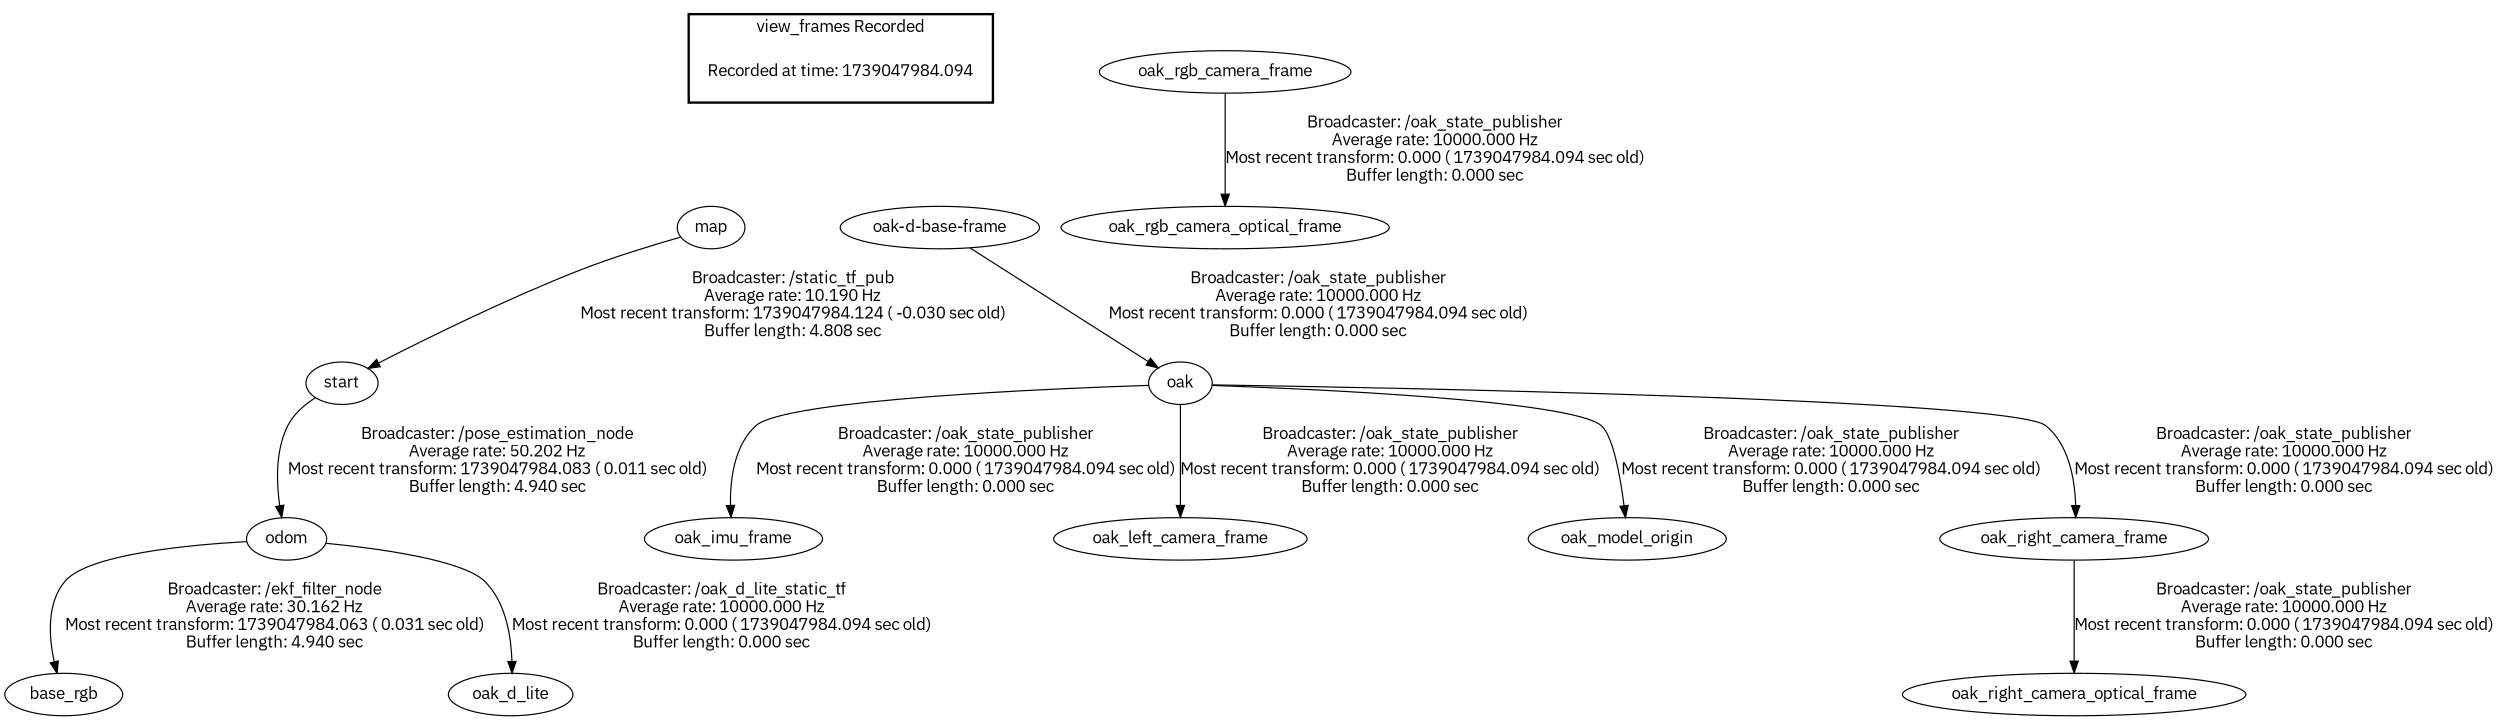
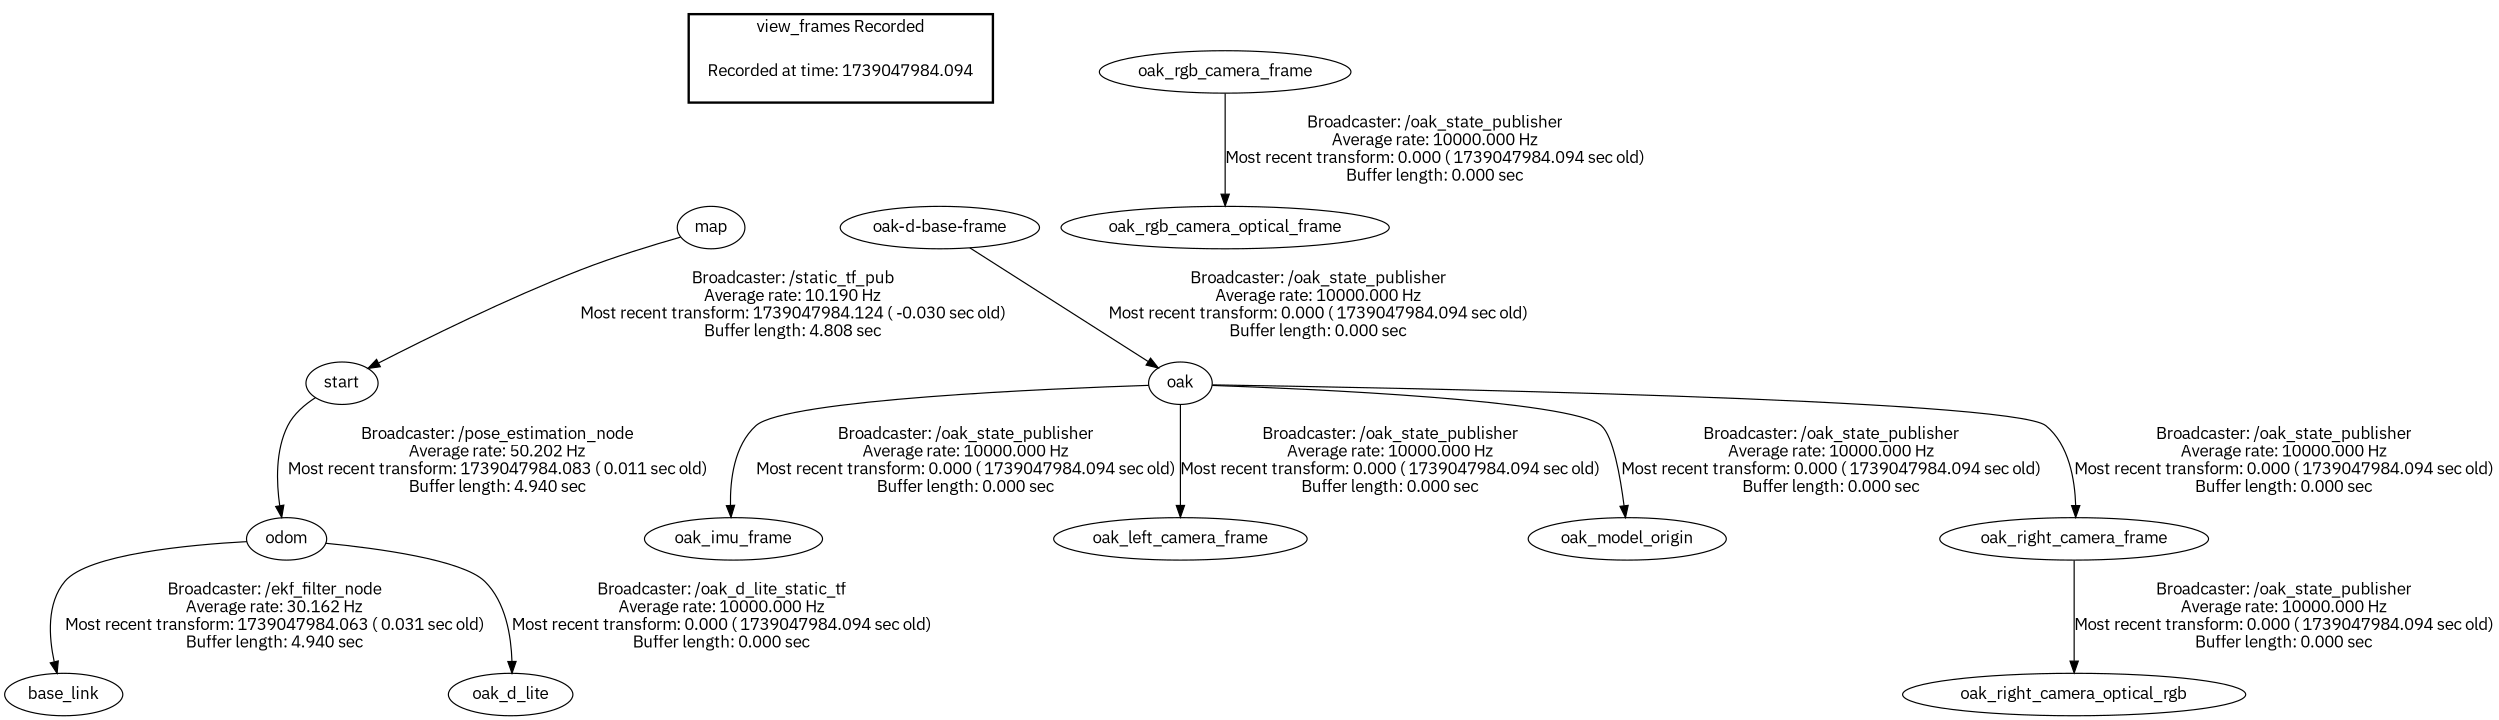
node "base_rgb": label "base_rgb" -> "base_link"
node "oak_right_camera_optical_frame": label "oak_right_camera_optical_frame" -> "oak_right_camera_optical_rgb"
